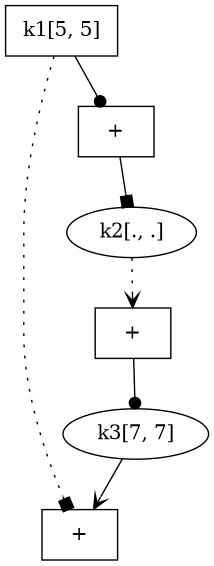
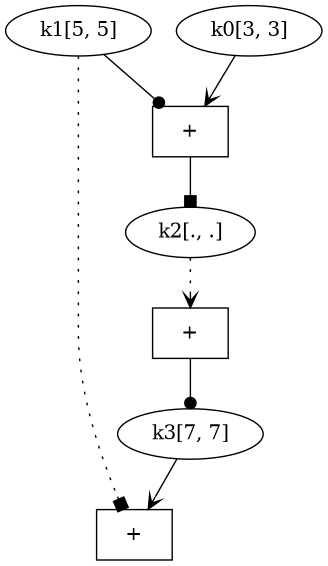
node "k1[5, 5]": shape box -> ellipse
node "k0[3, 3]": added
